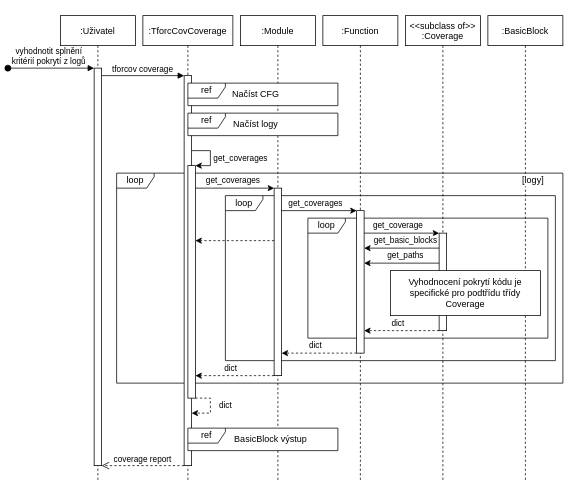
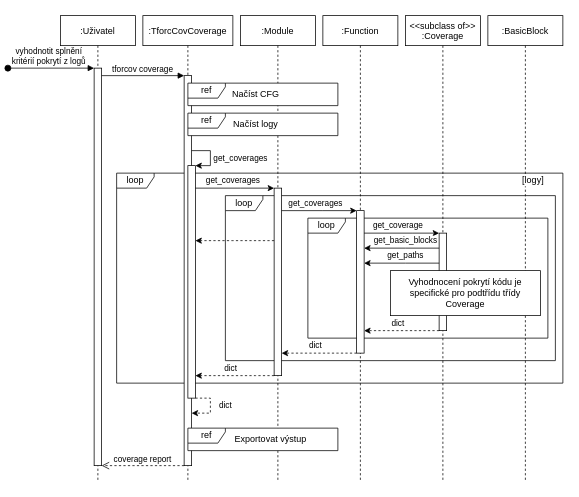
node "BasicBlock výstup": label "BasicBlock výstup" -> "Exportovat výstup"
